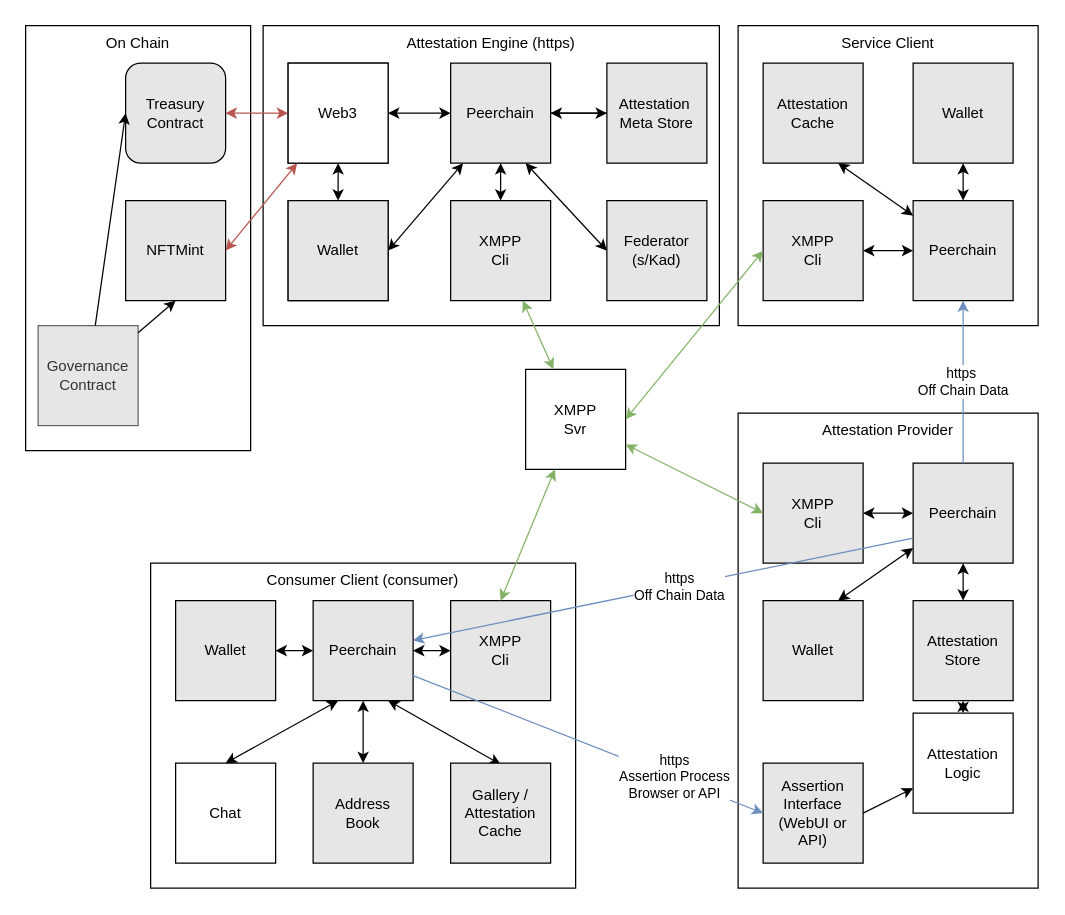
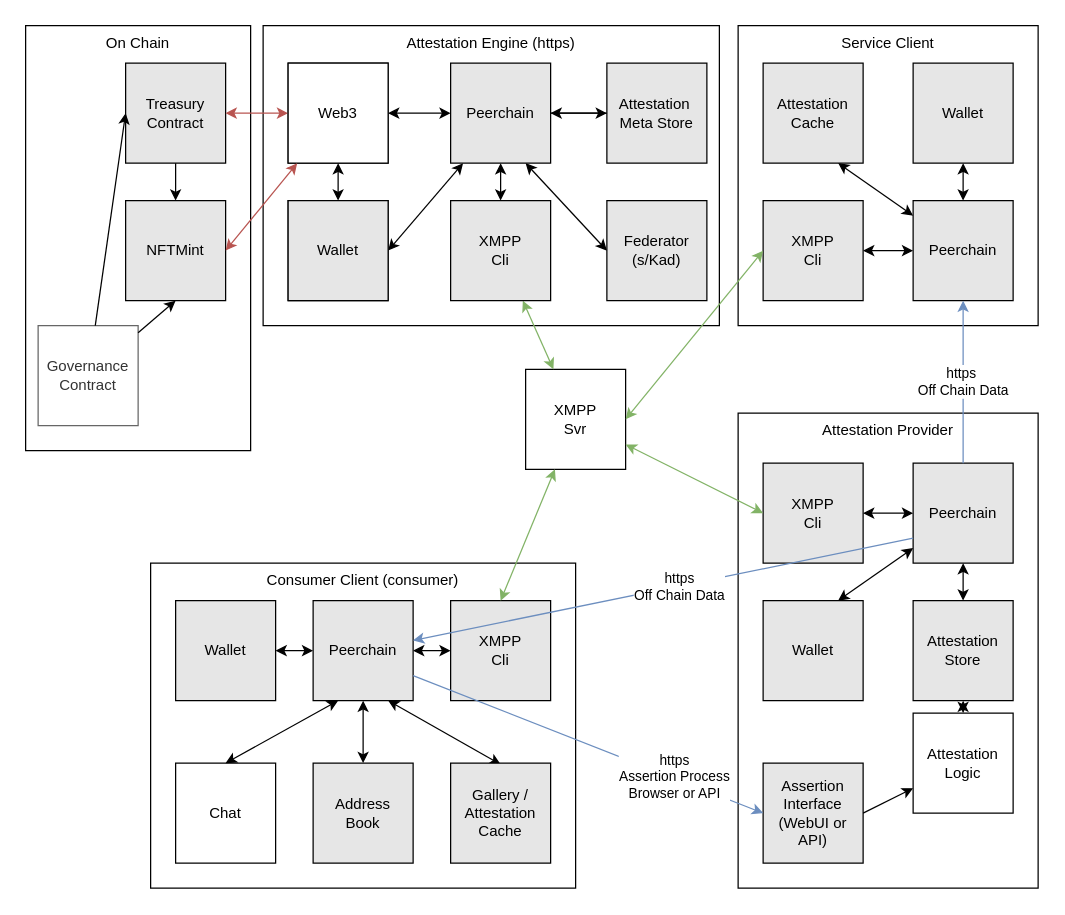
node "Treasury Contract": shape rounded rectangle -> rectangle
edge "Treasury Contract" -> "NFTMint": added
node "Governance Contract": fillcolor #e6e6e6 -> #ffffff
